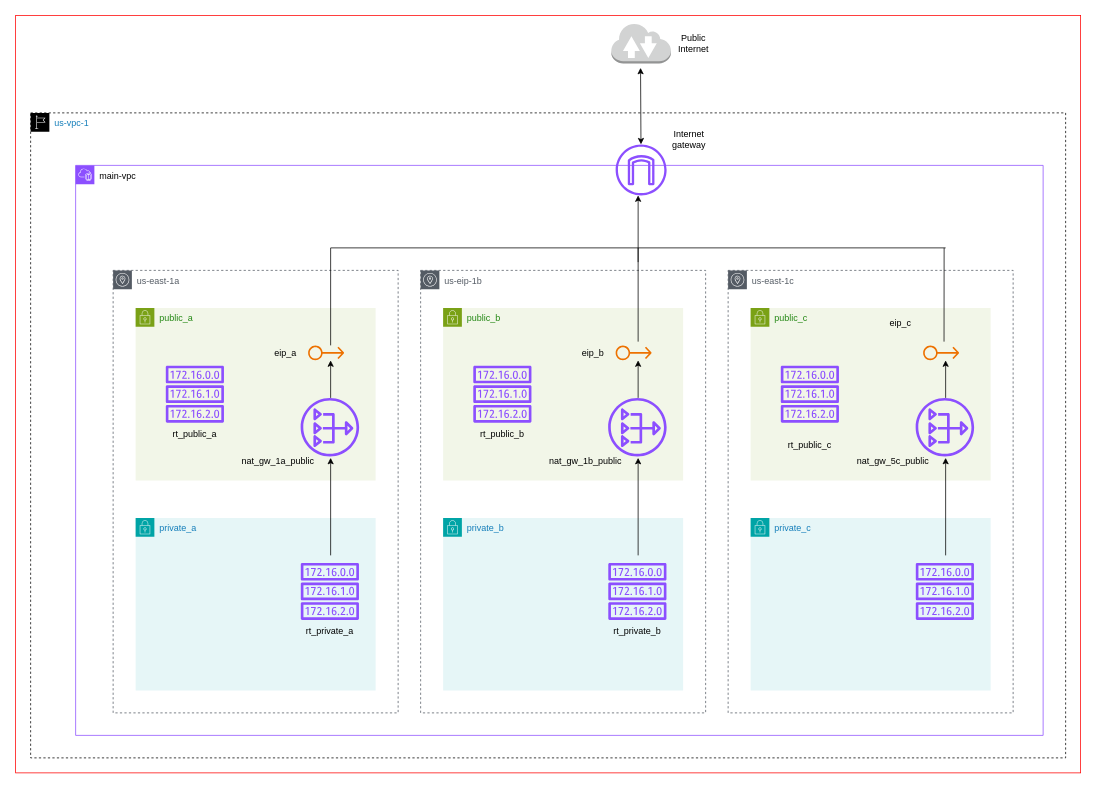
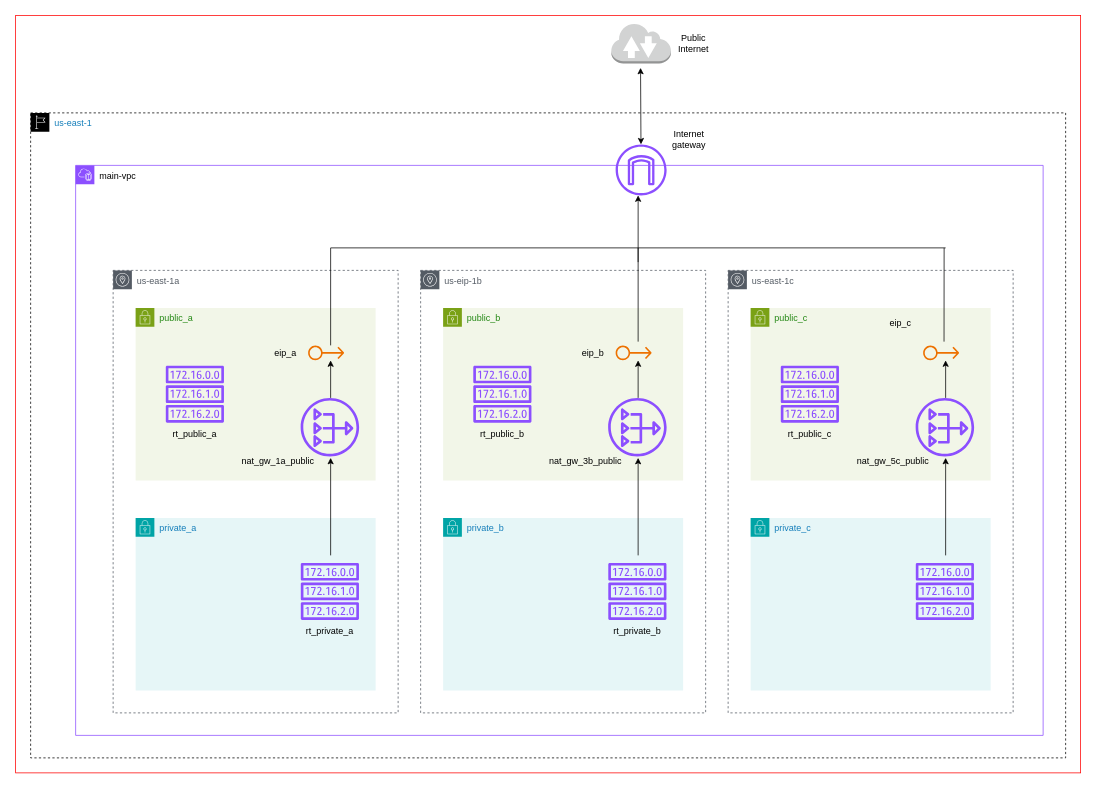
node "us-vpc-1": label "us-vpc-1" -> "us-east-1"
node "rt_public_c": moved (810, 445) -> (810, 434)
node "nat_gw_1b_public": label "nat_gw_1b_public" -> "nat_gw_3b_public"
